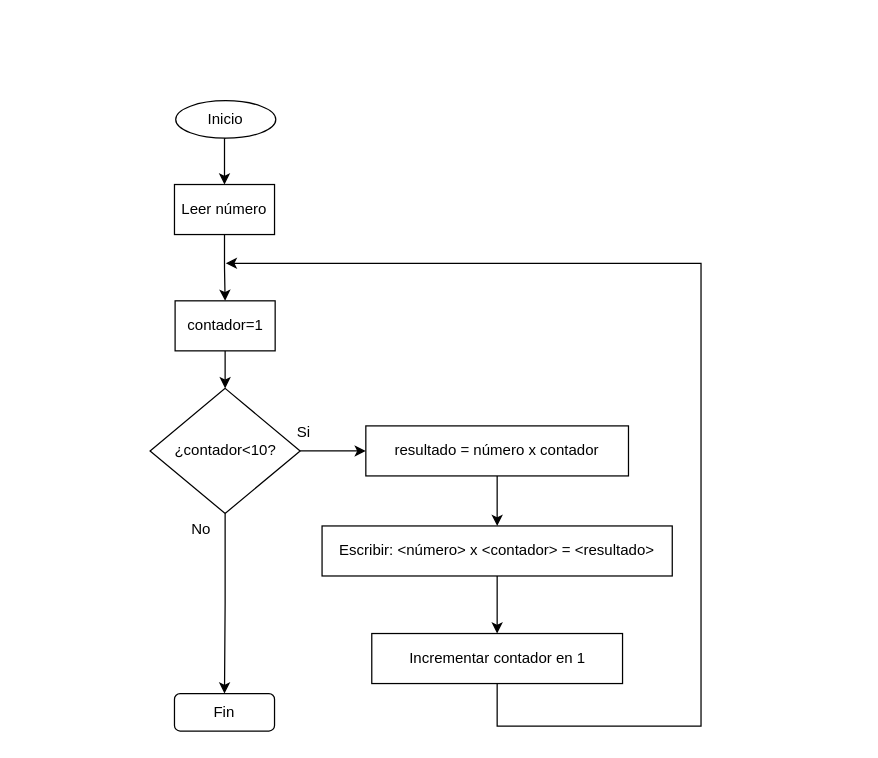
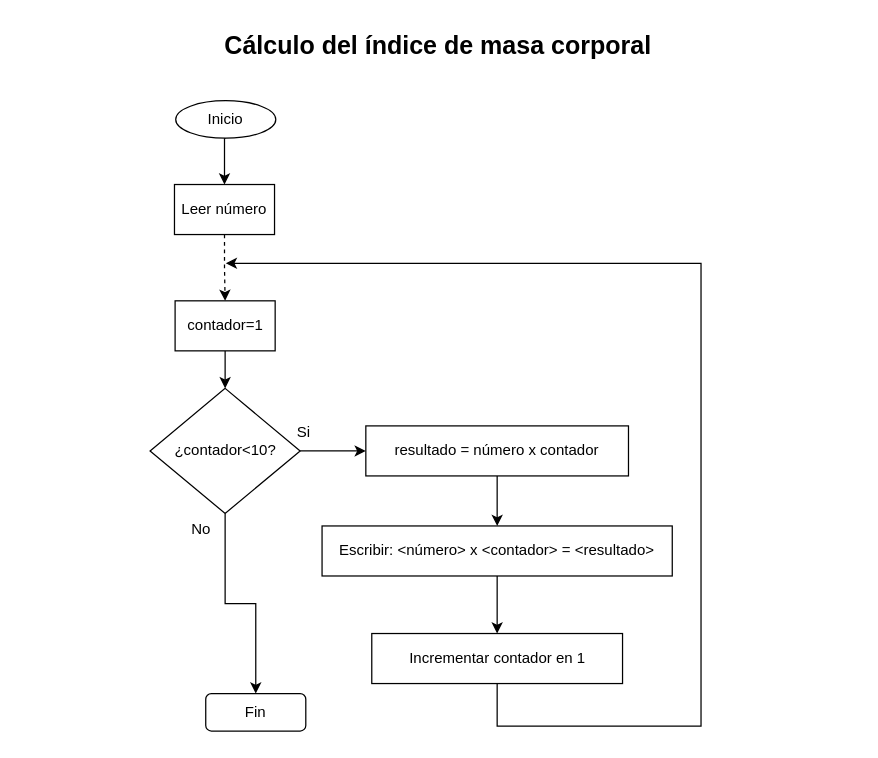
node "Cálculo del índice de masa corporal": added
edge "Leer número" -> "contador=1": style solid -> dashed
node "Fin": moved (224, 712) -> (256, 712)
